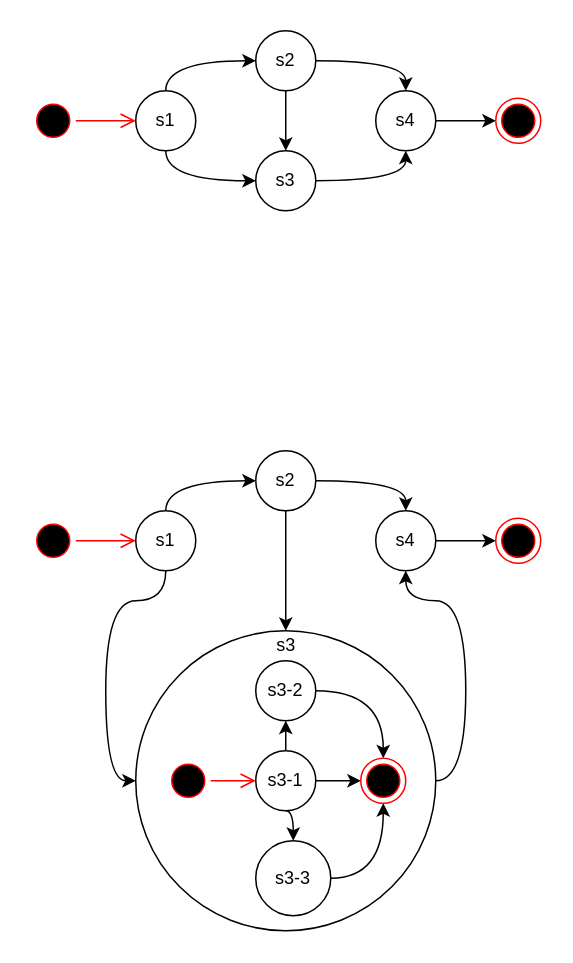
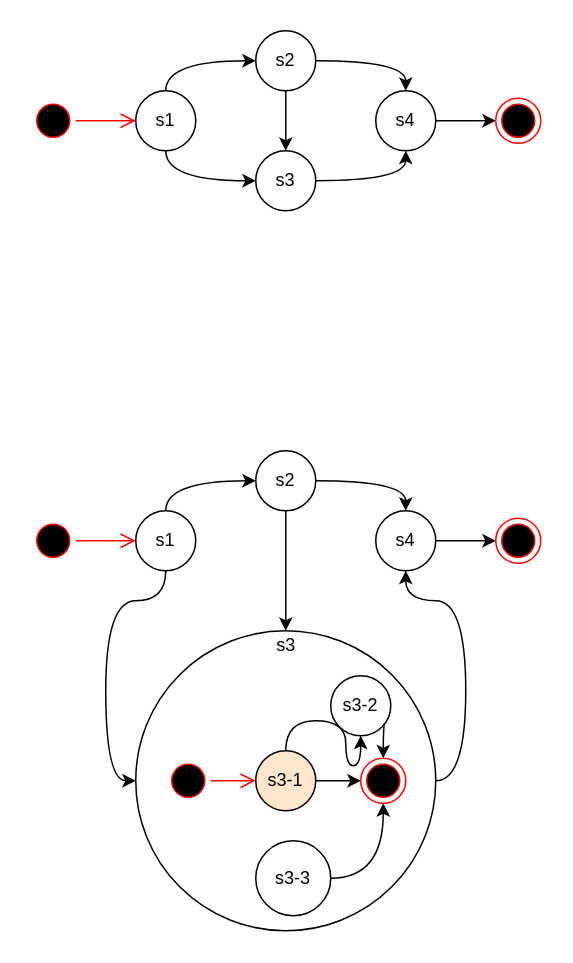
node "s3-2": moved (286, 691) -> (361, 706)
node "s3-1": fillcolor #ffffff -> #ffe6cc
edge "s3-1" -> "s3-3": removed
